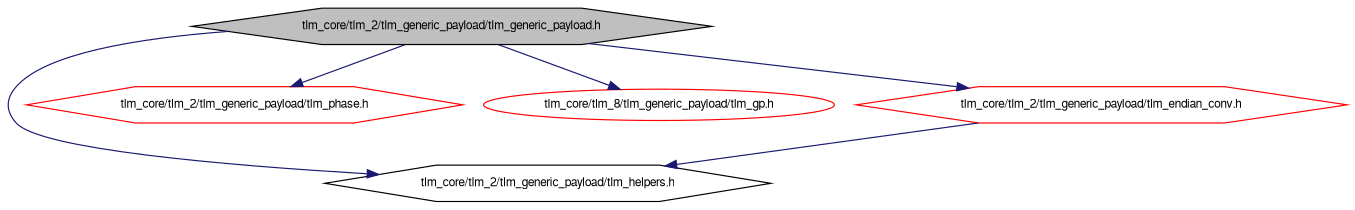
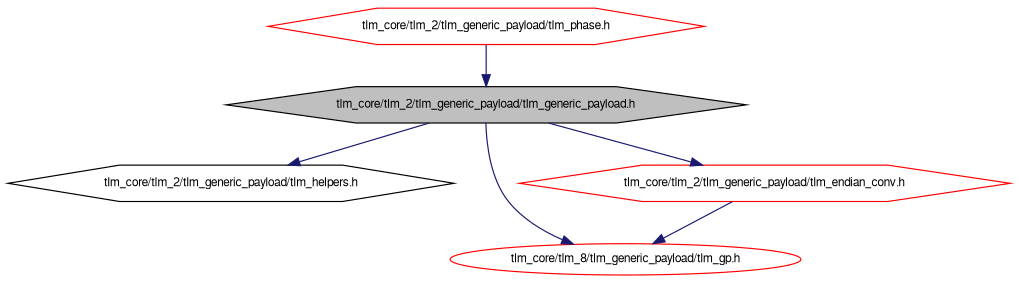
edge "tlm_core/tlm_2/tlm_generic_payload/tlm_generic_payload.h" -> "tlm_core/tlm_2/tlm_generic_payload/tlm_phase.h": reversed
edge "tlm_core/tlm_2/tlm_generic_payload/tlm_endian_conv.h" -> "tlm_core/tlm_2/tlm_generic_payload/tlm_helpers.h": now "tlm_core/tlm_2/tlm_generic_payload/tlm_endian_conv.h" -> "tlm_core/tlm_8/tlm_generic_payload/tlm_gp.h"
